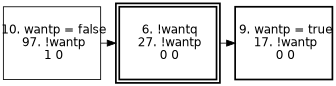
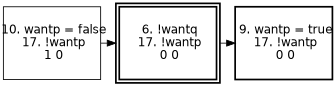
node "10. wantp = false 97. !wantp 1 0": label "10. wantp = false 97. !wantp 1 0" -> "10. wantp = false 17. !wantp 1 0"
node "6. !wantq 27. !wantp 0 0": label "6. !wantq 27. !wantp 0 0" -> "6. !wantq 17. !wantp 0 0"
